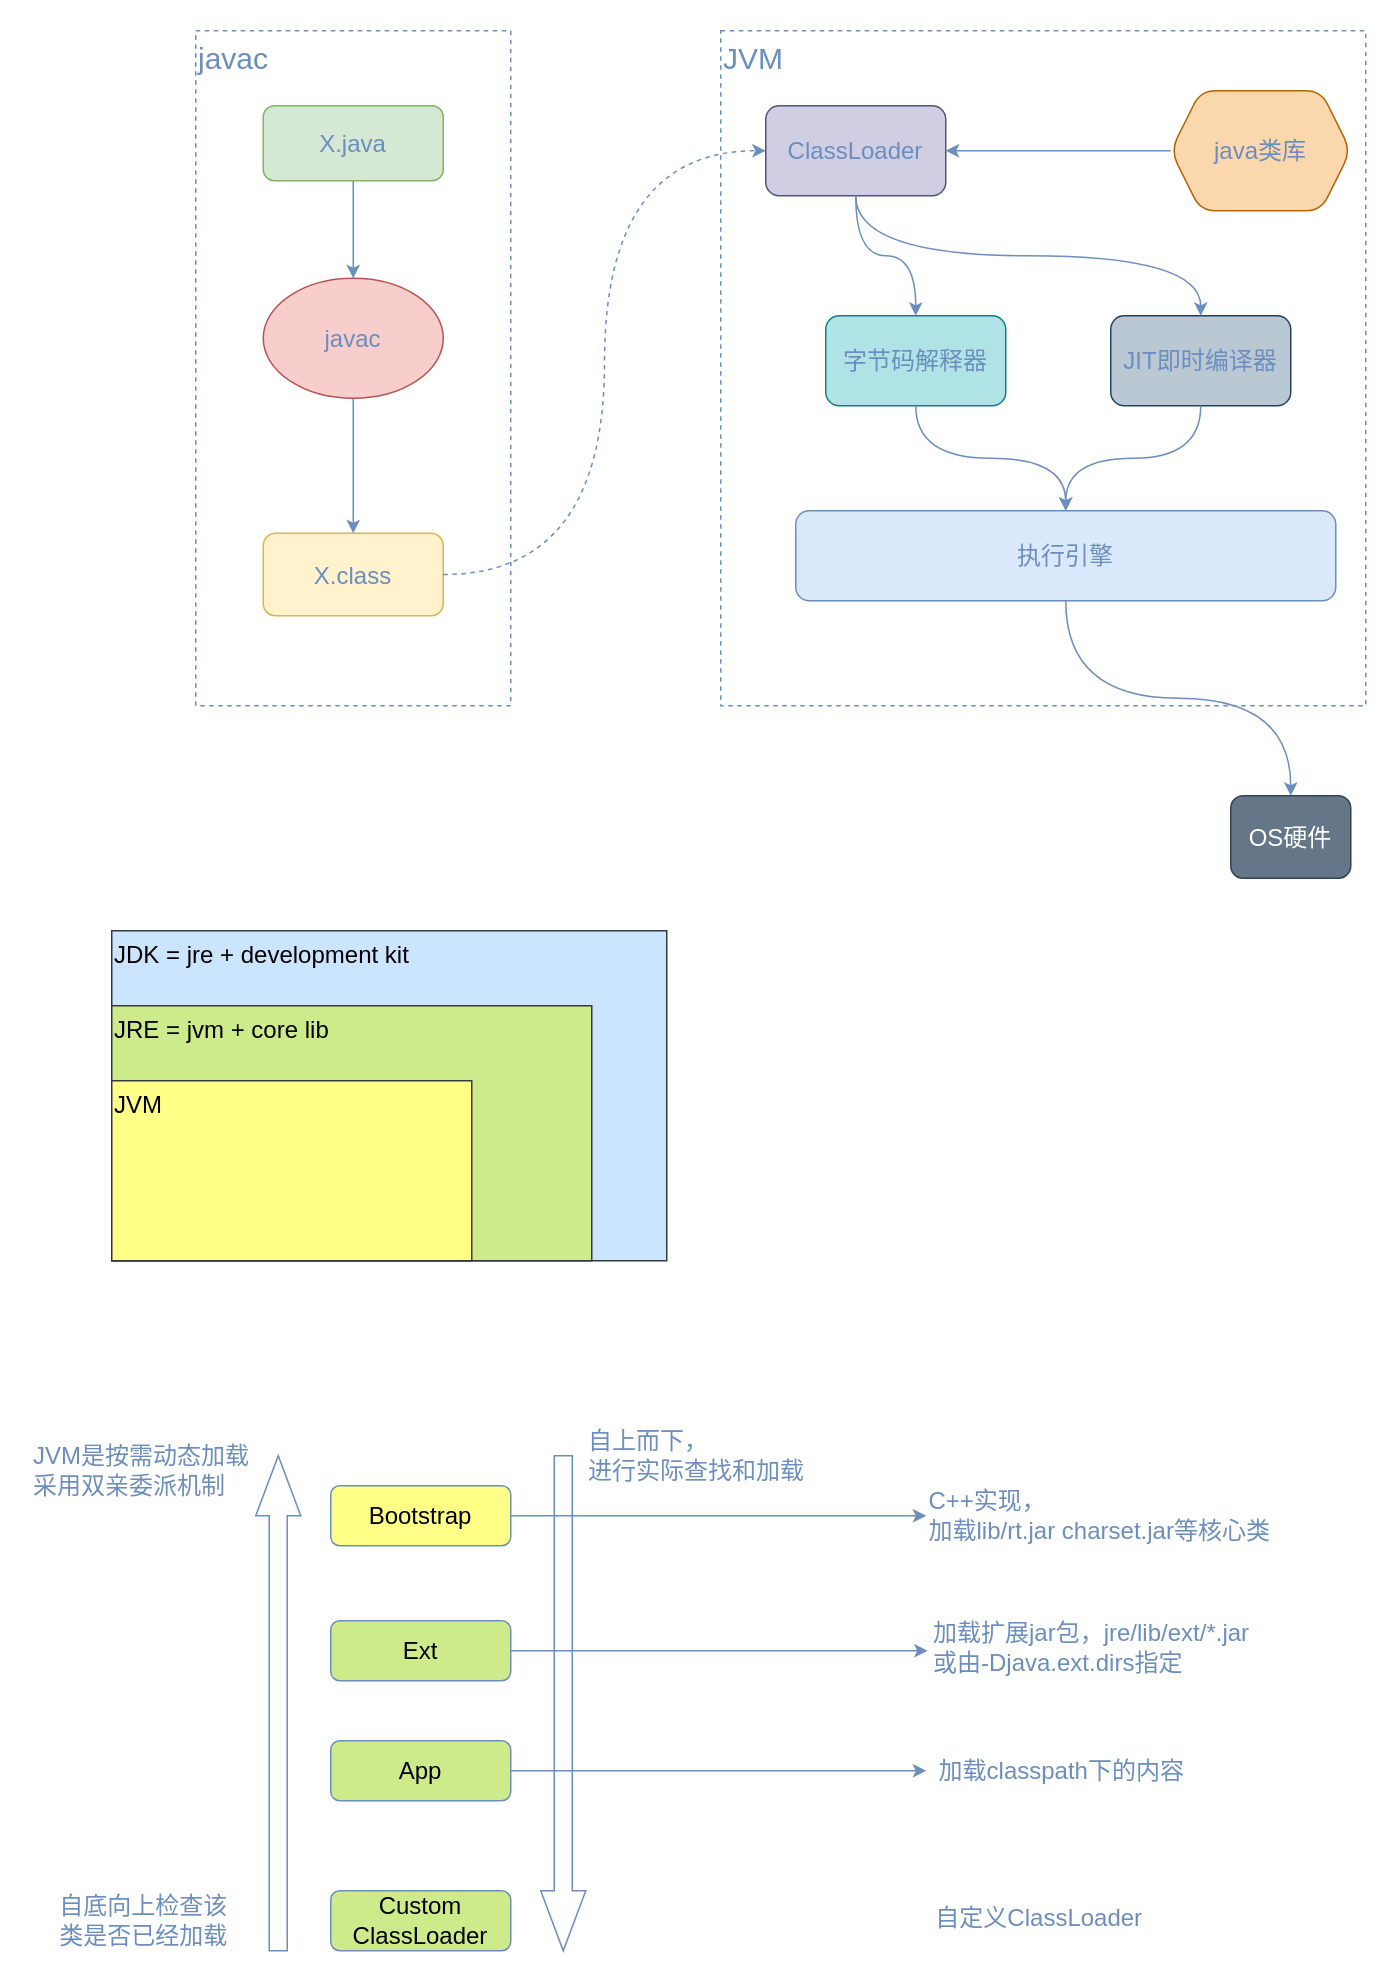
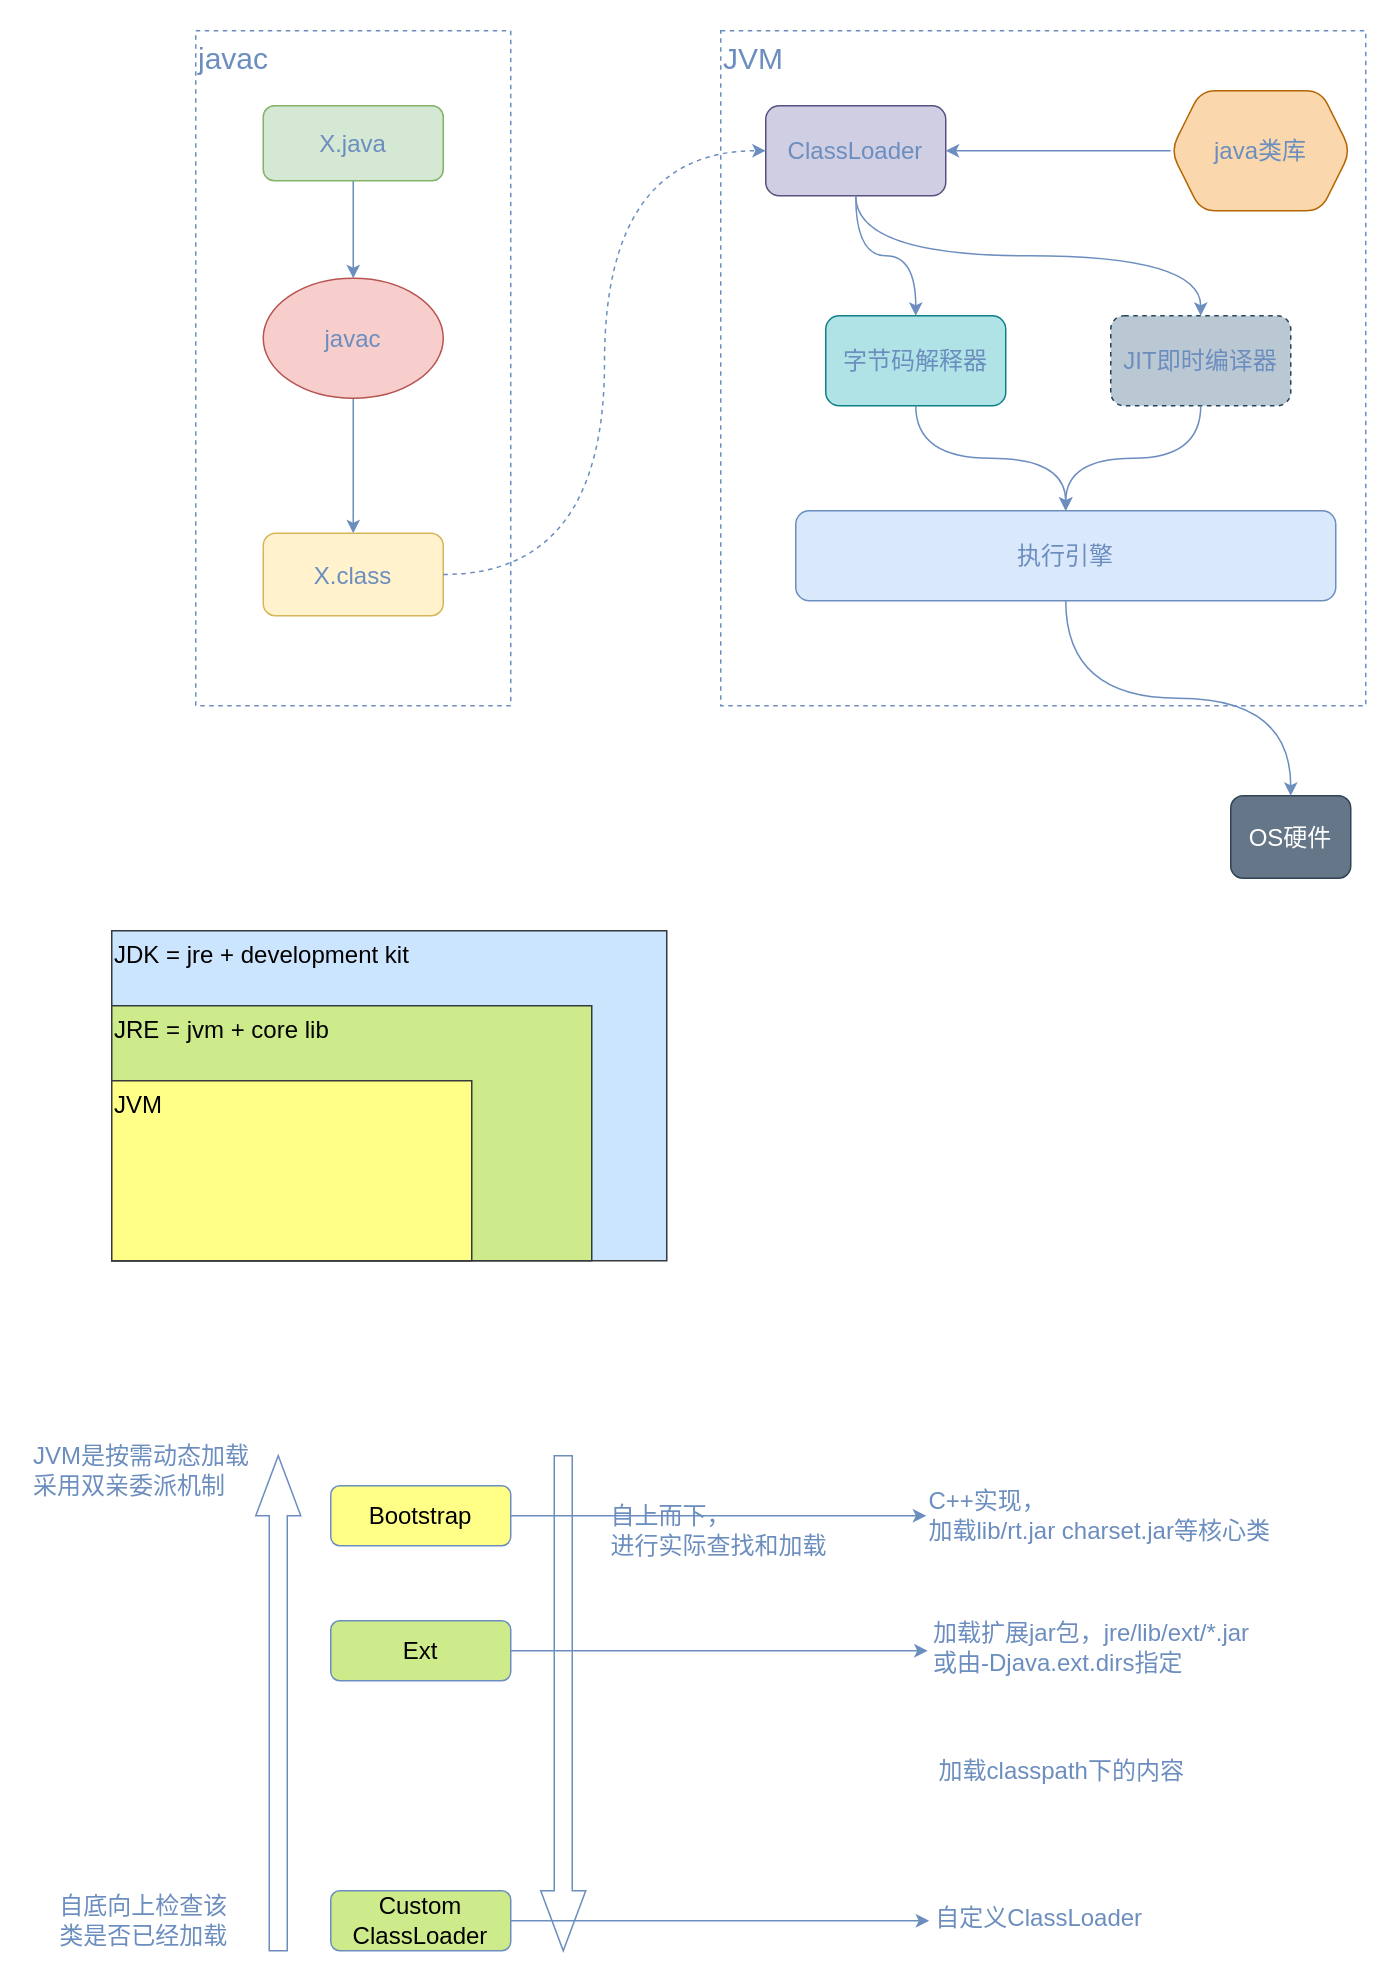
node "JIT即时编译器": style solid -> dashed
node "自上而下， 进行实际查找和加载": moved (706, 1456) -> (728, 1531)
node "App": removed
edge "App" -> "加载classpath下的内容": removed
edge "Custom ClassLoader" -> "自定义ClassLoader": added
